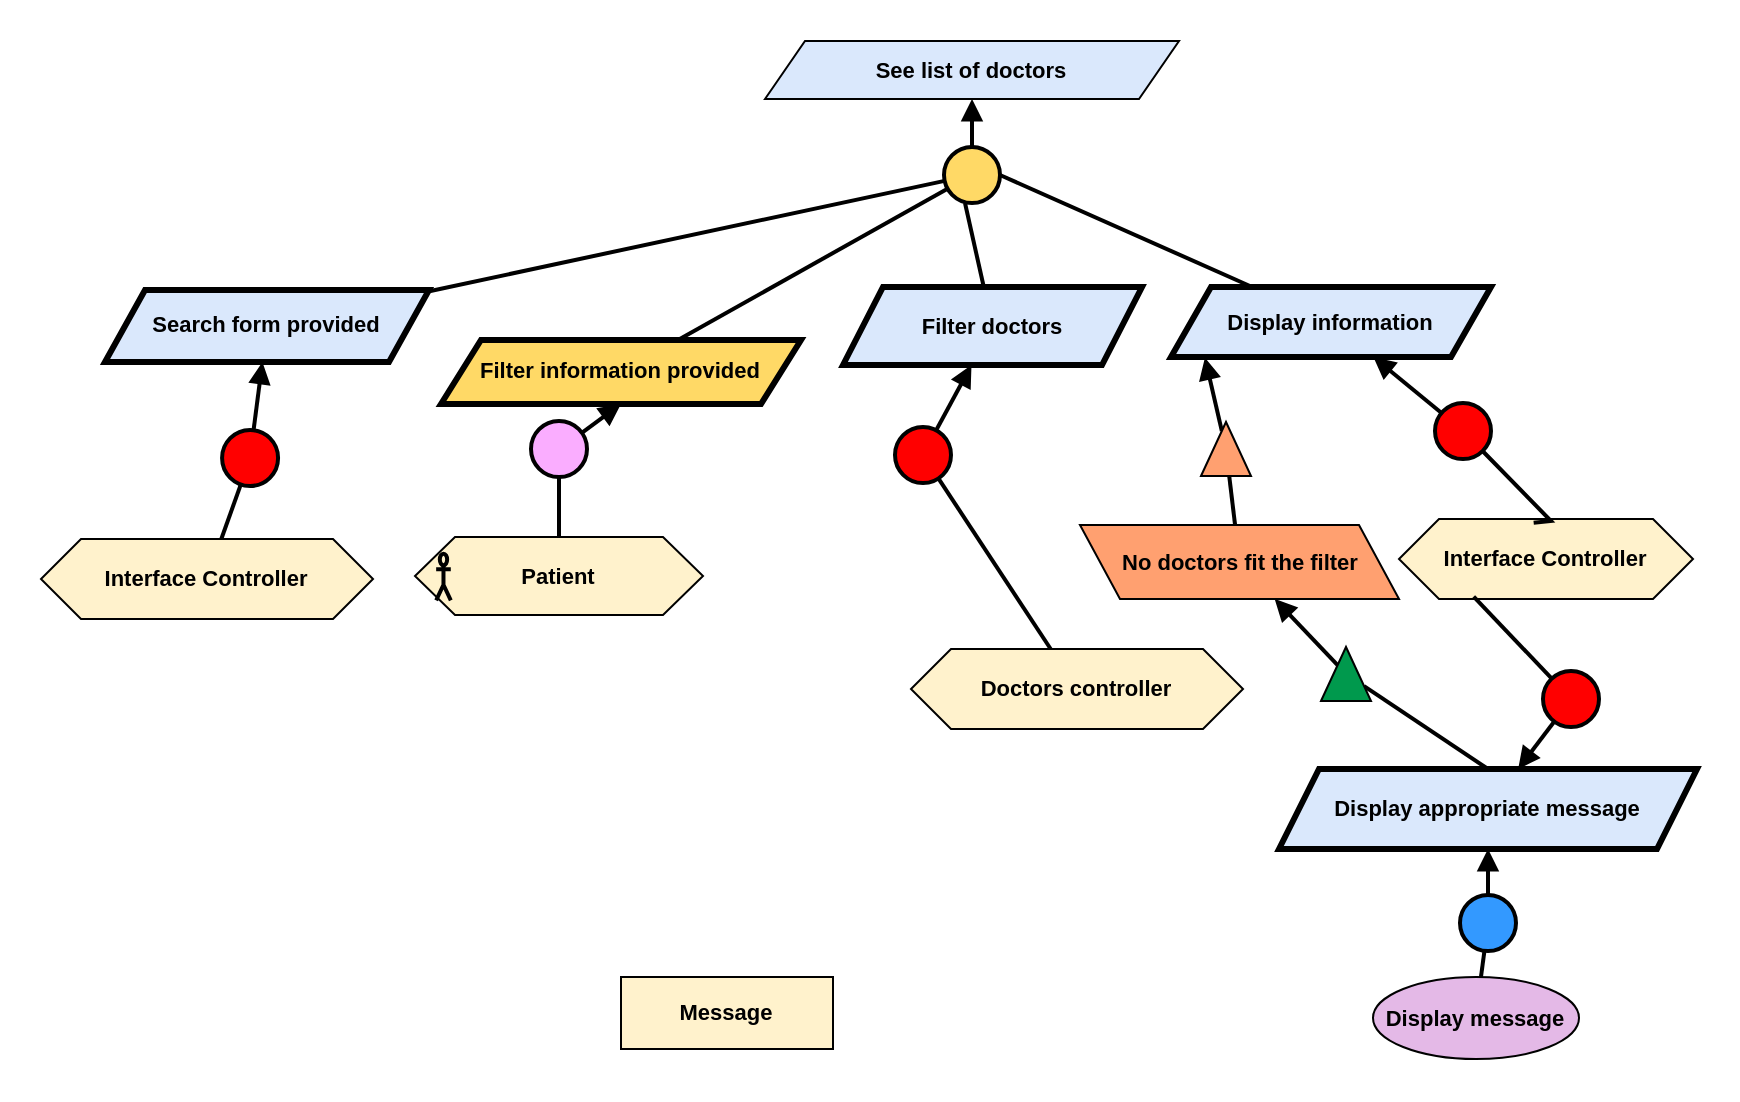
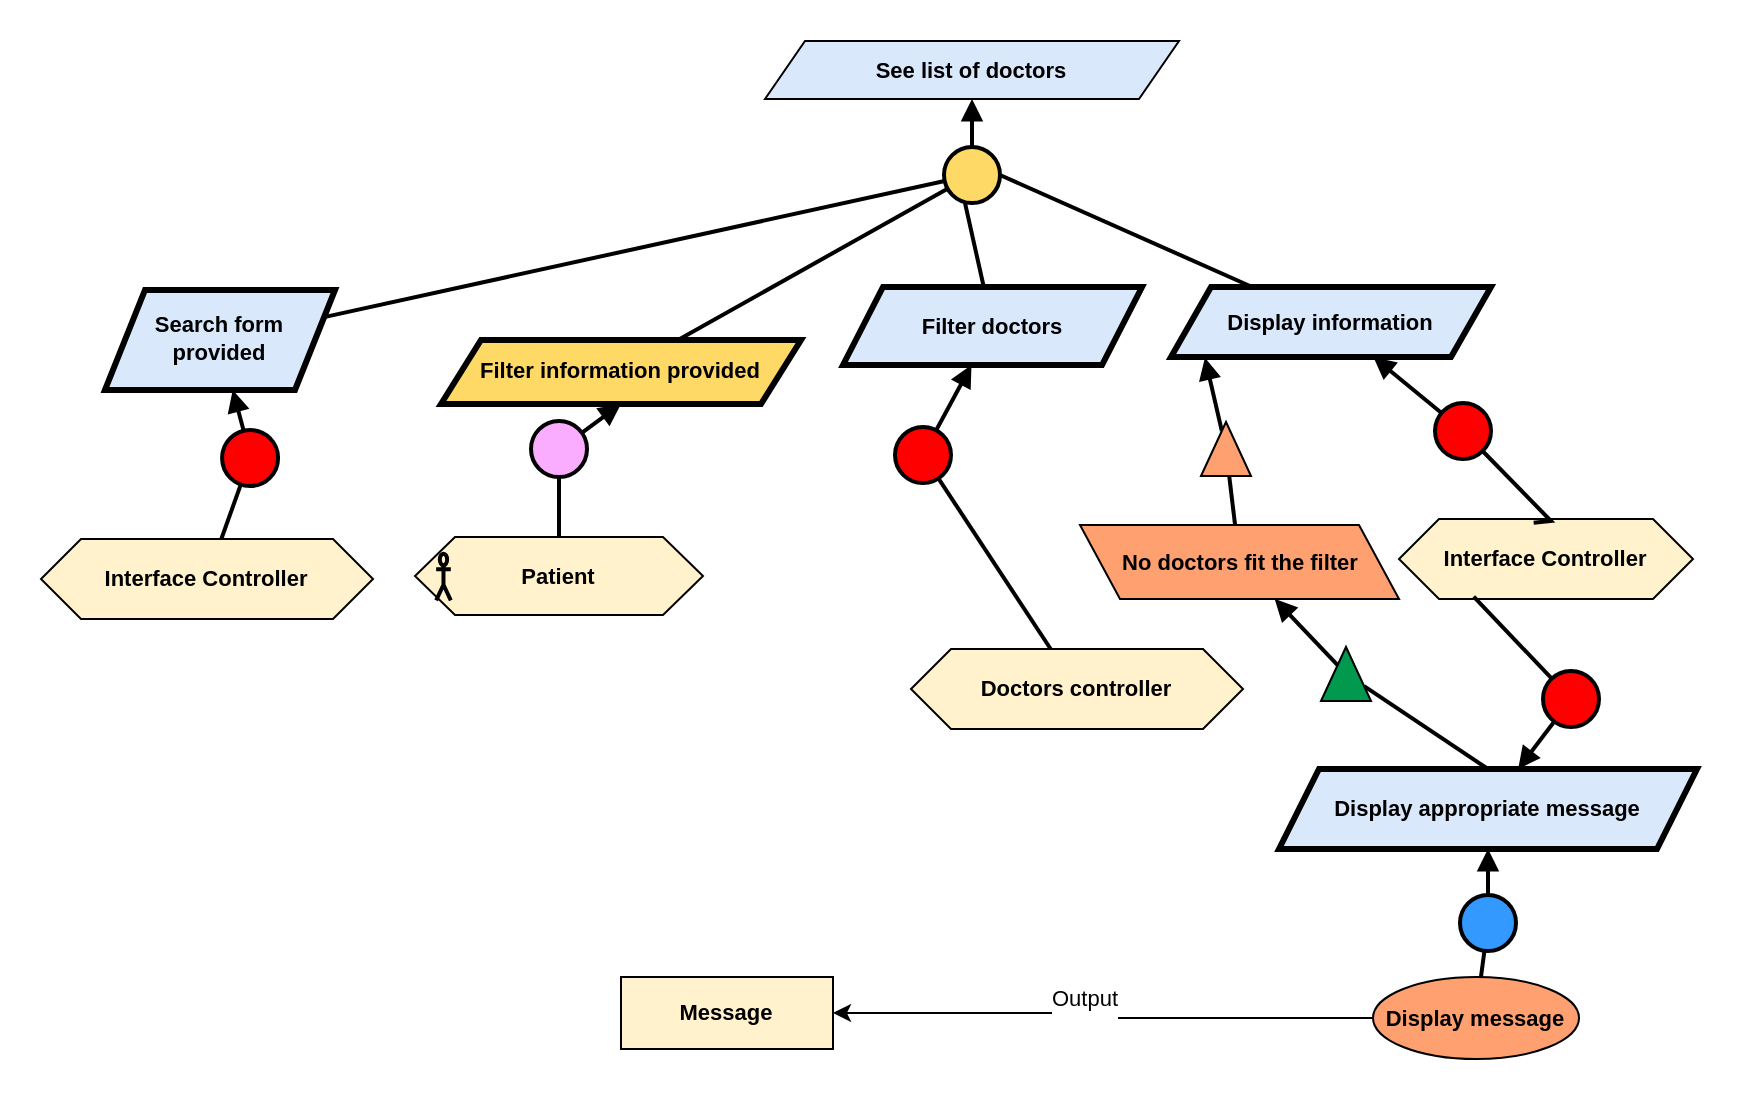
node "Search form provided": size 324x72 -> 230x100
edge "Display message" -> "Message": added, label "Output"
node "Display message": fillcolor #e4b9e7 -> #ffa070
